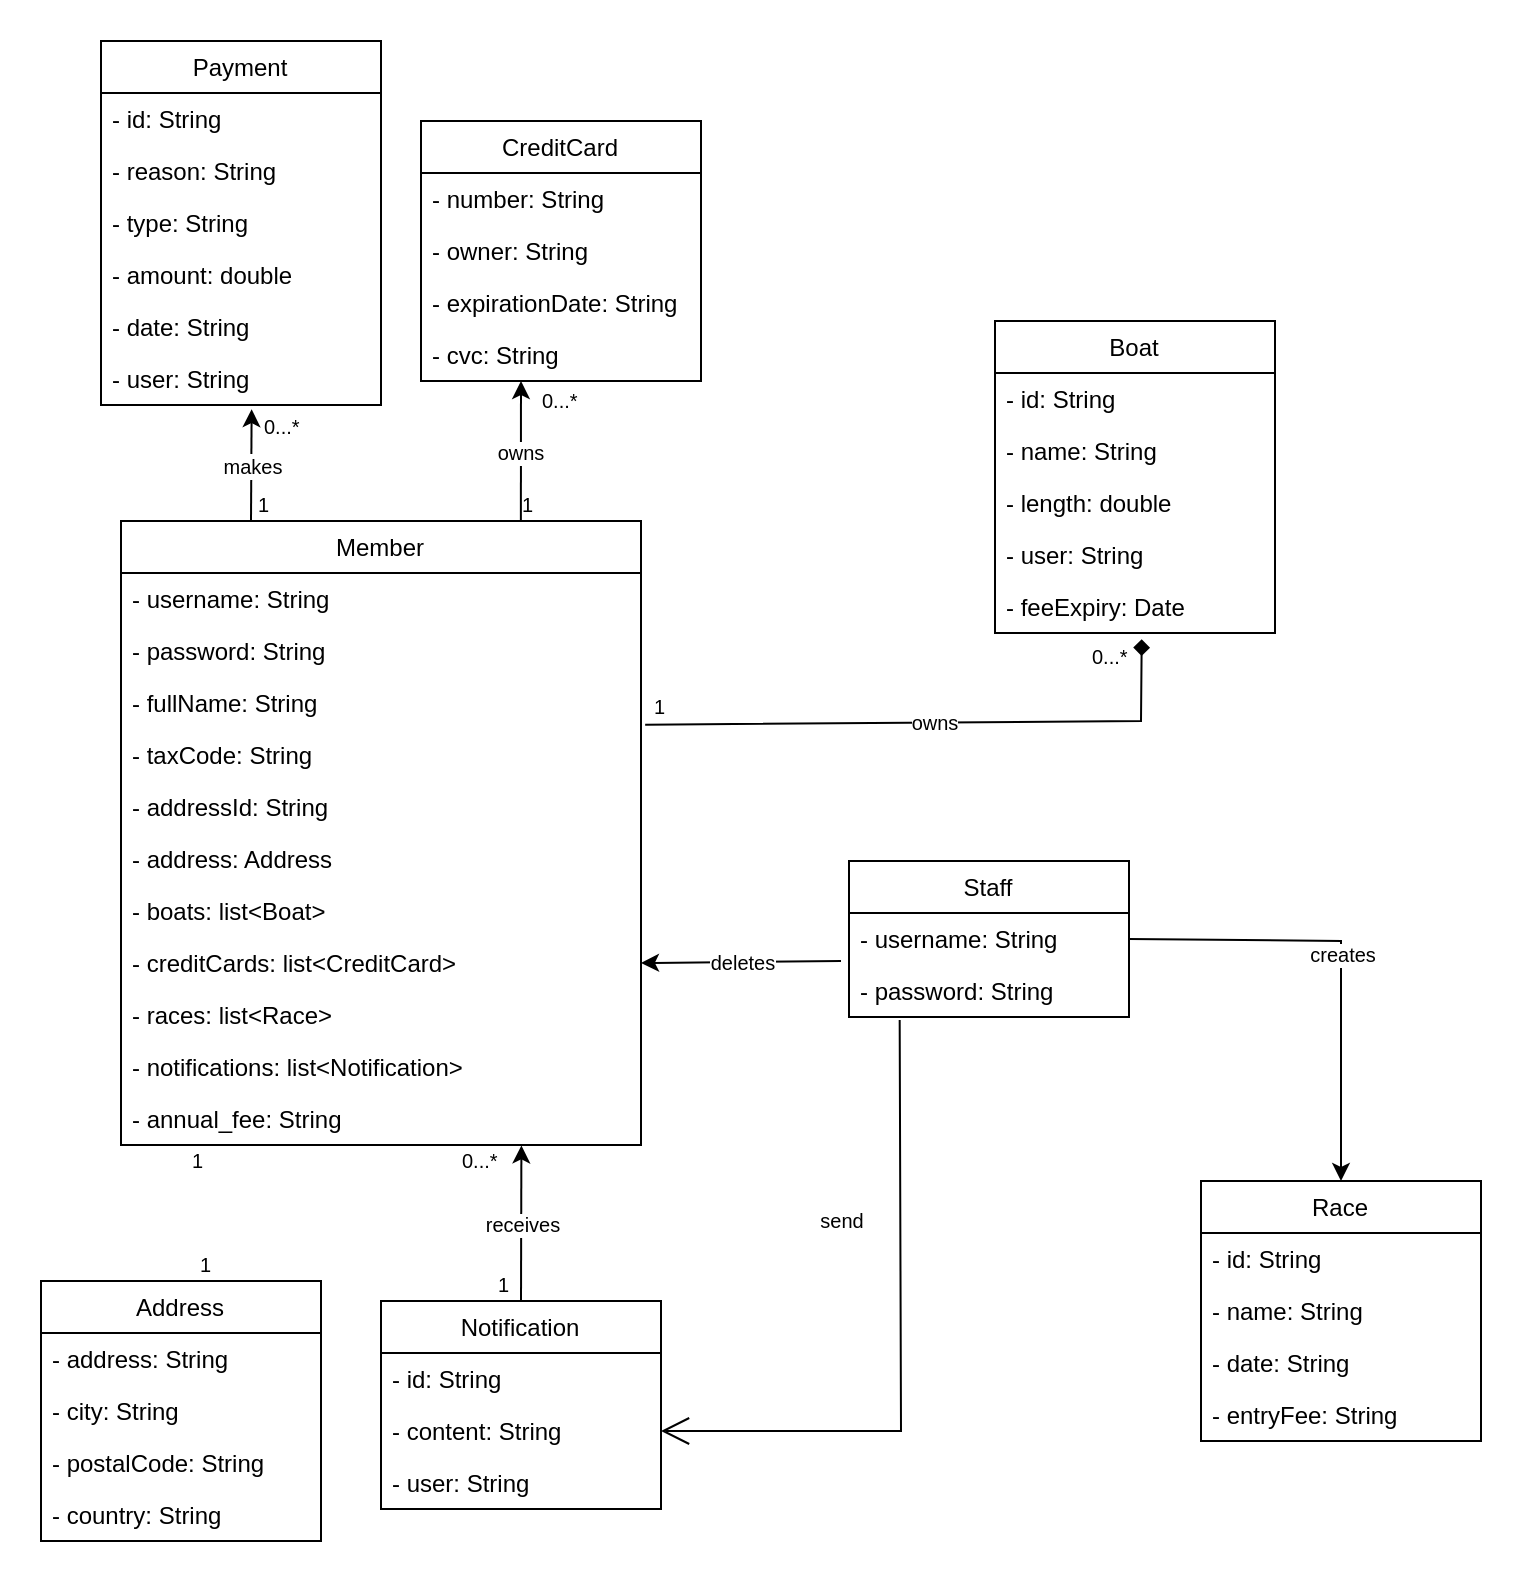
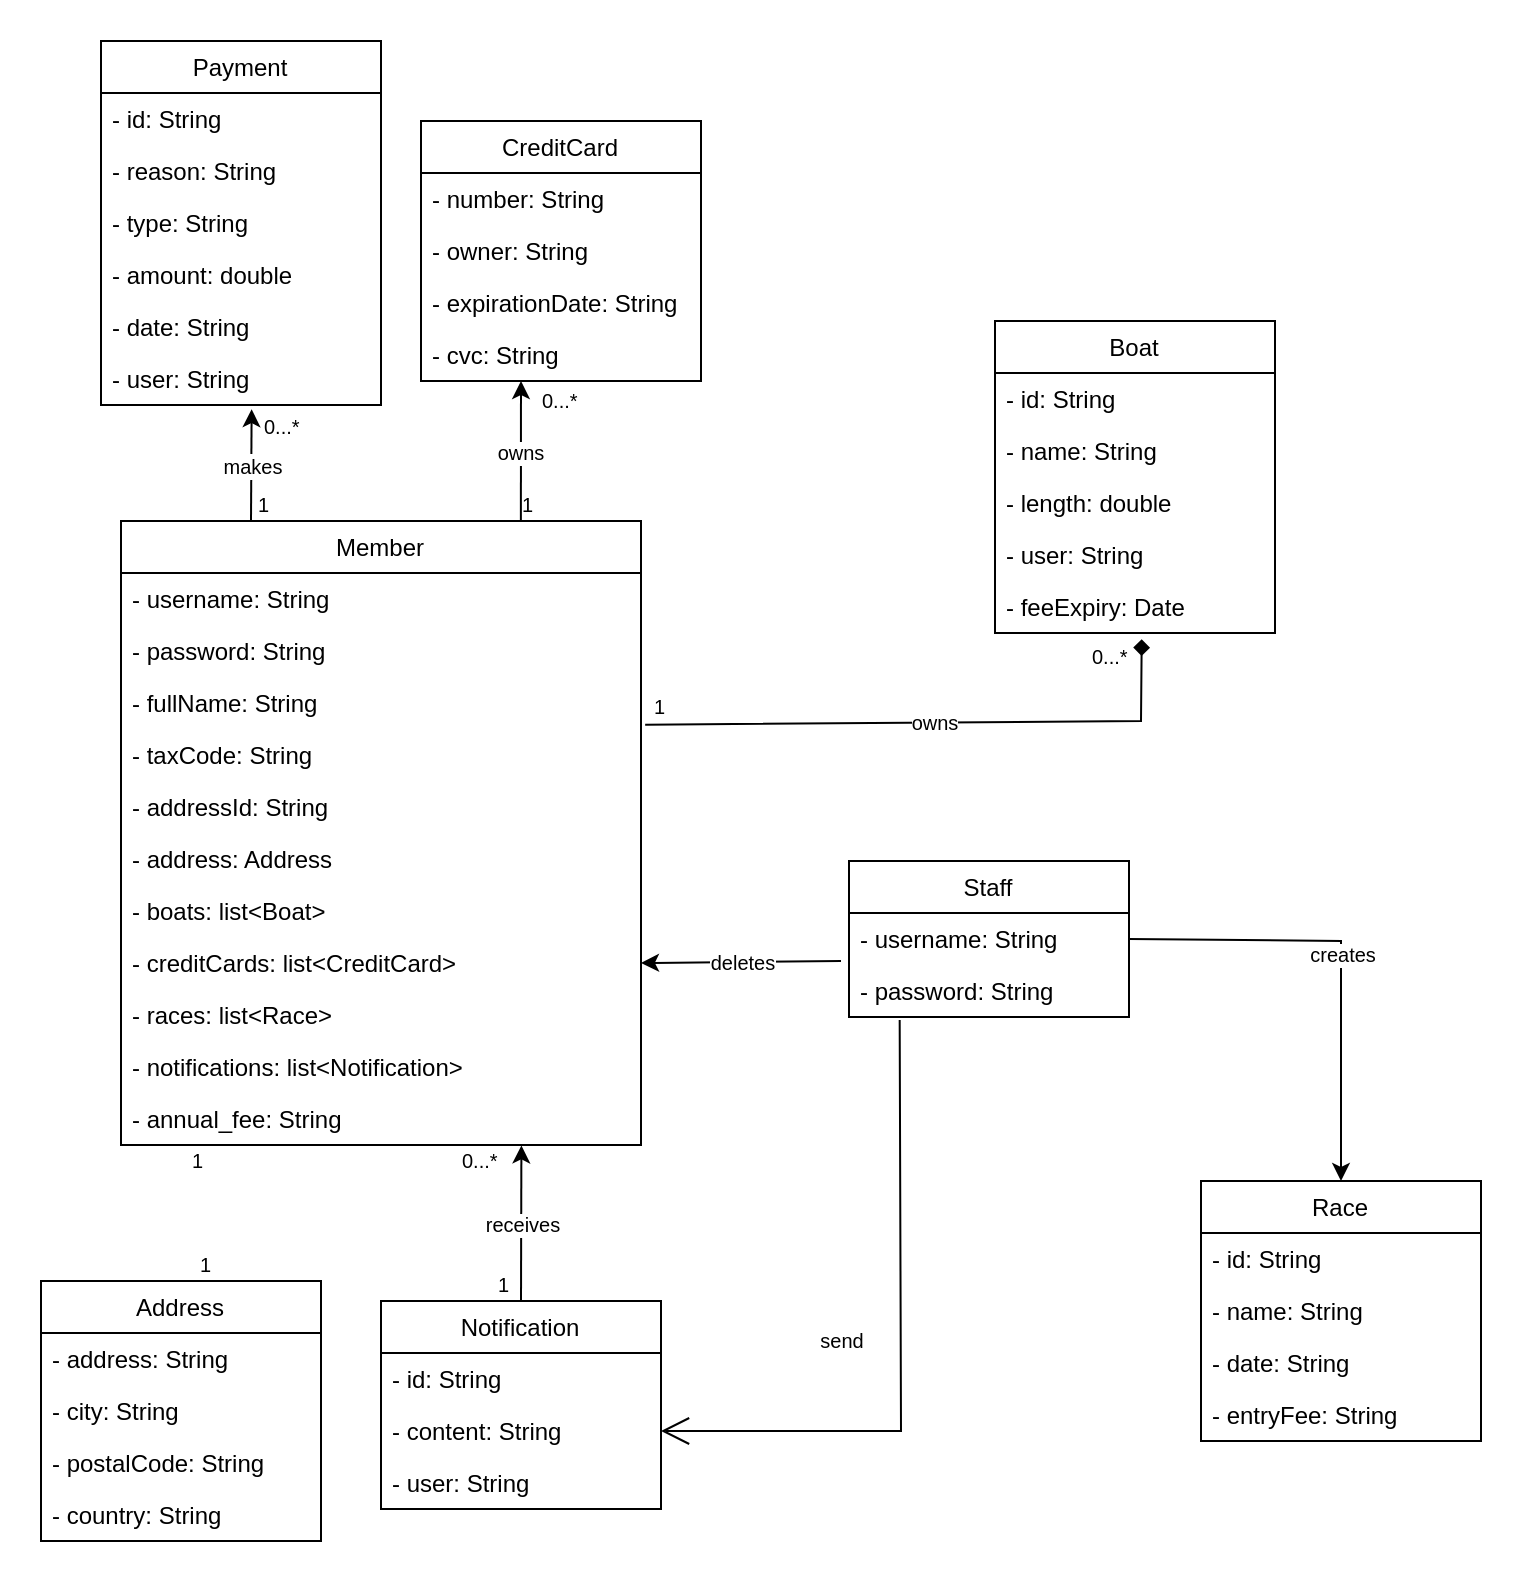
node "send": moved (843, 1221) -> (843, 1341)
